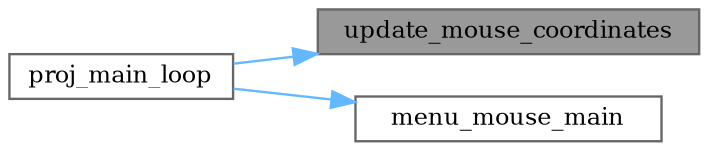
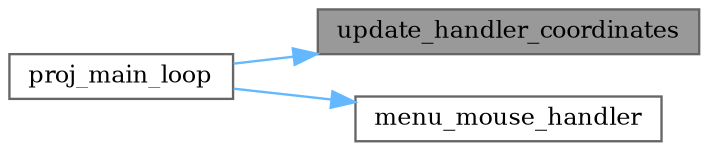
node "update_mouse_coordinates": label "update_mouse_coordinates" -> "update_handler_coordinates"
node "menu_mouse_main": label "menu_mouse_main" -> "menu_mouse_handler"
